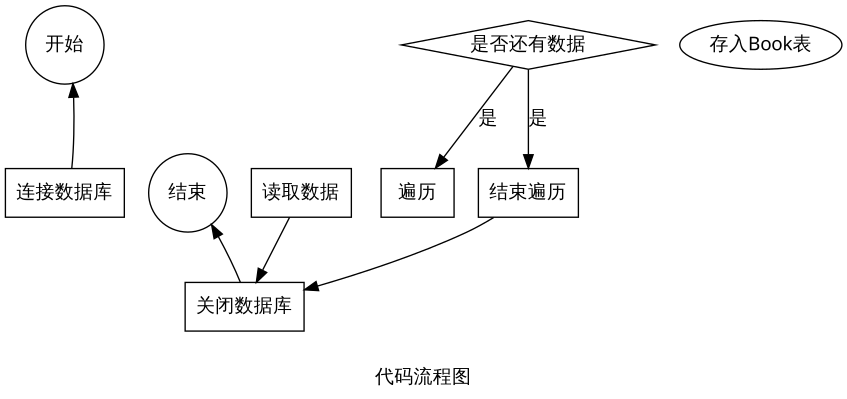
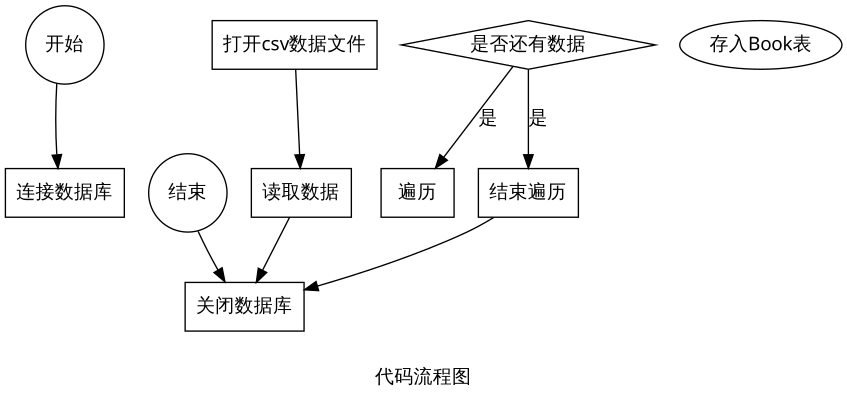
node "打开csv数据文件": added
edge "连接数据库" -> "开始": reversed
edge "关闭数据库" -> "结束": reversed
